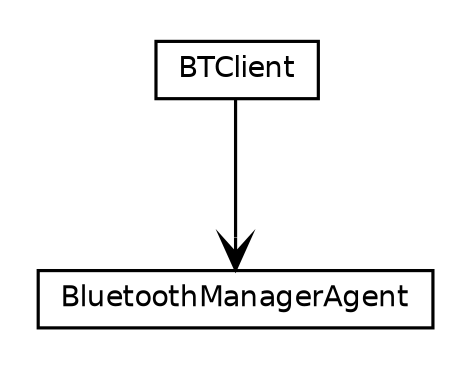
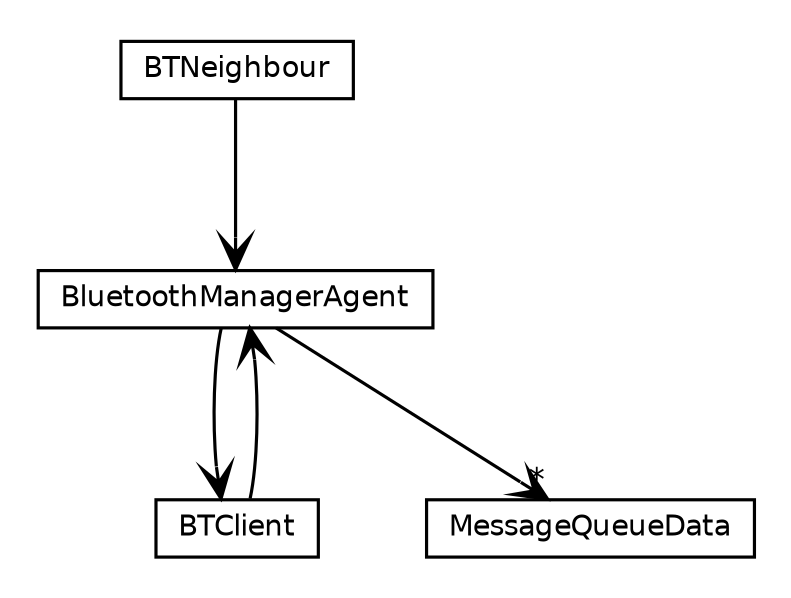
node "BTNeighbour": added
edge "BluetoothManagerAgent" -> "BTClient": added
node "MessageQueueData": added
